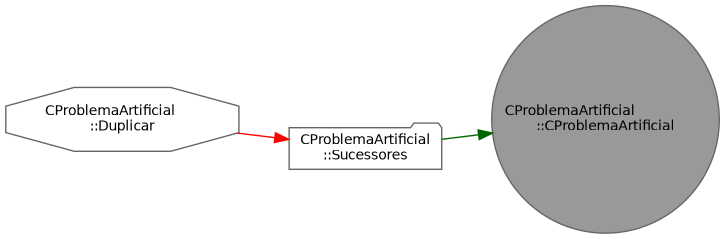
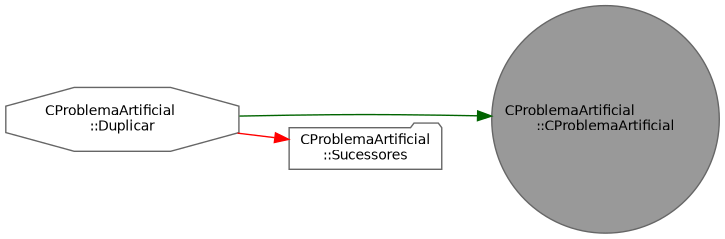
edge "CProblemaArtificial ::Sucessores" -> "CProblemaArtificial ::CProblemaArtificial": now "CProblemaArtificial ::Duplicar" -> "CProblemaArtificial ::CProblemaArtificial"
